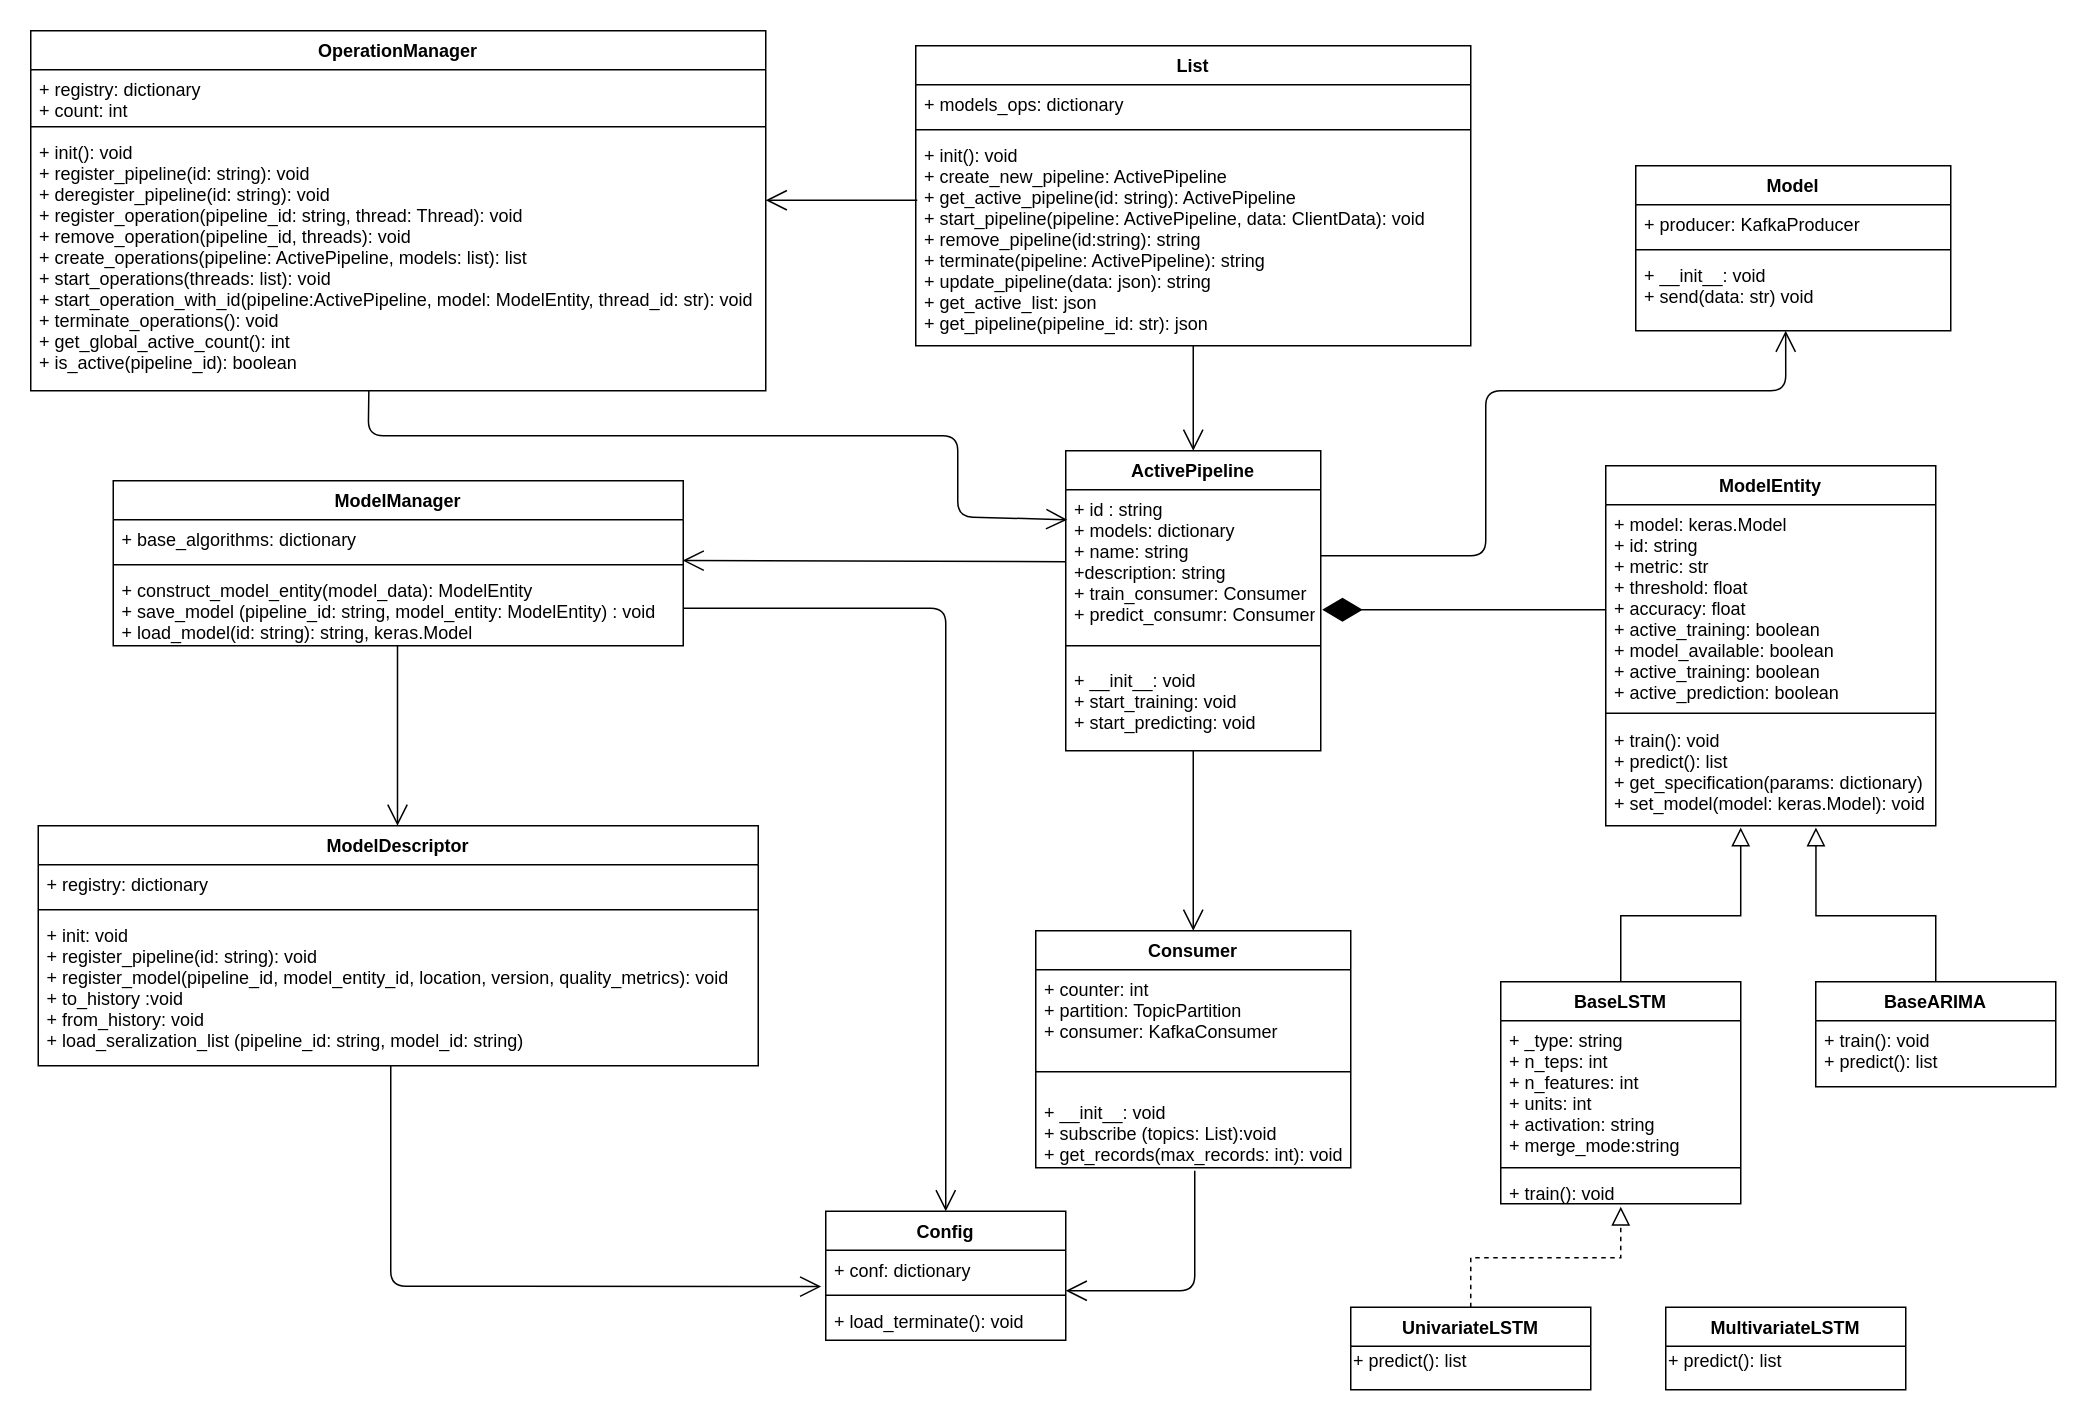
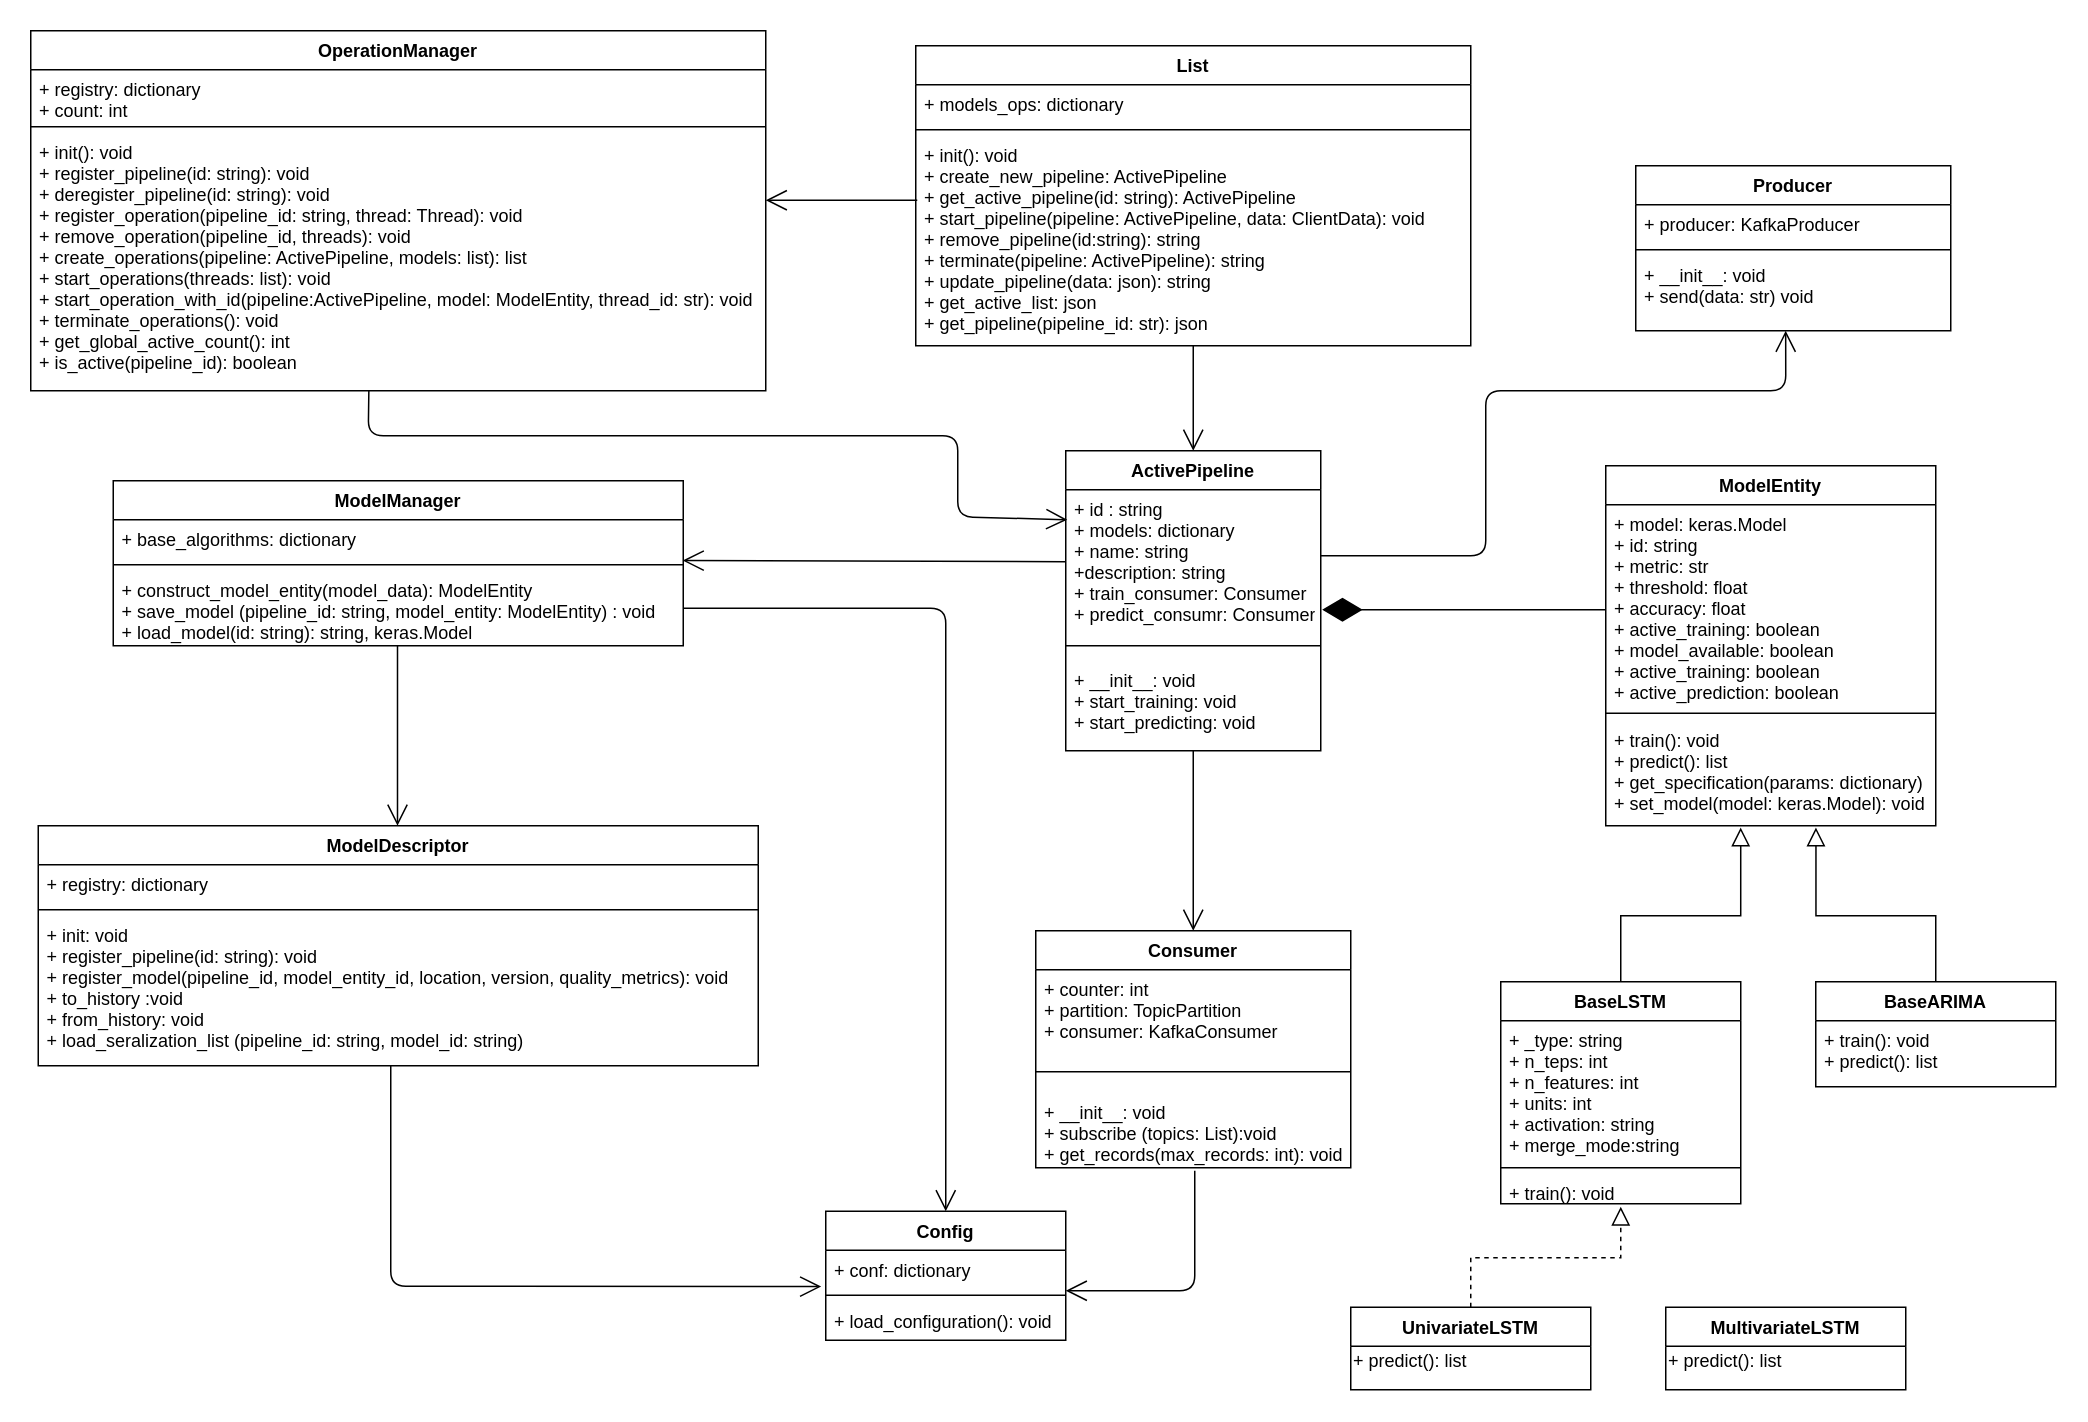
node "Model": label "Model" -> "Producer"
node "+ load_terminate(): void": label "+ load_terminate(): void" -> "+ load_configuration(): void"
